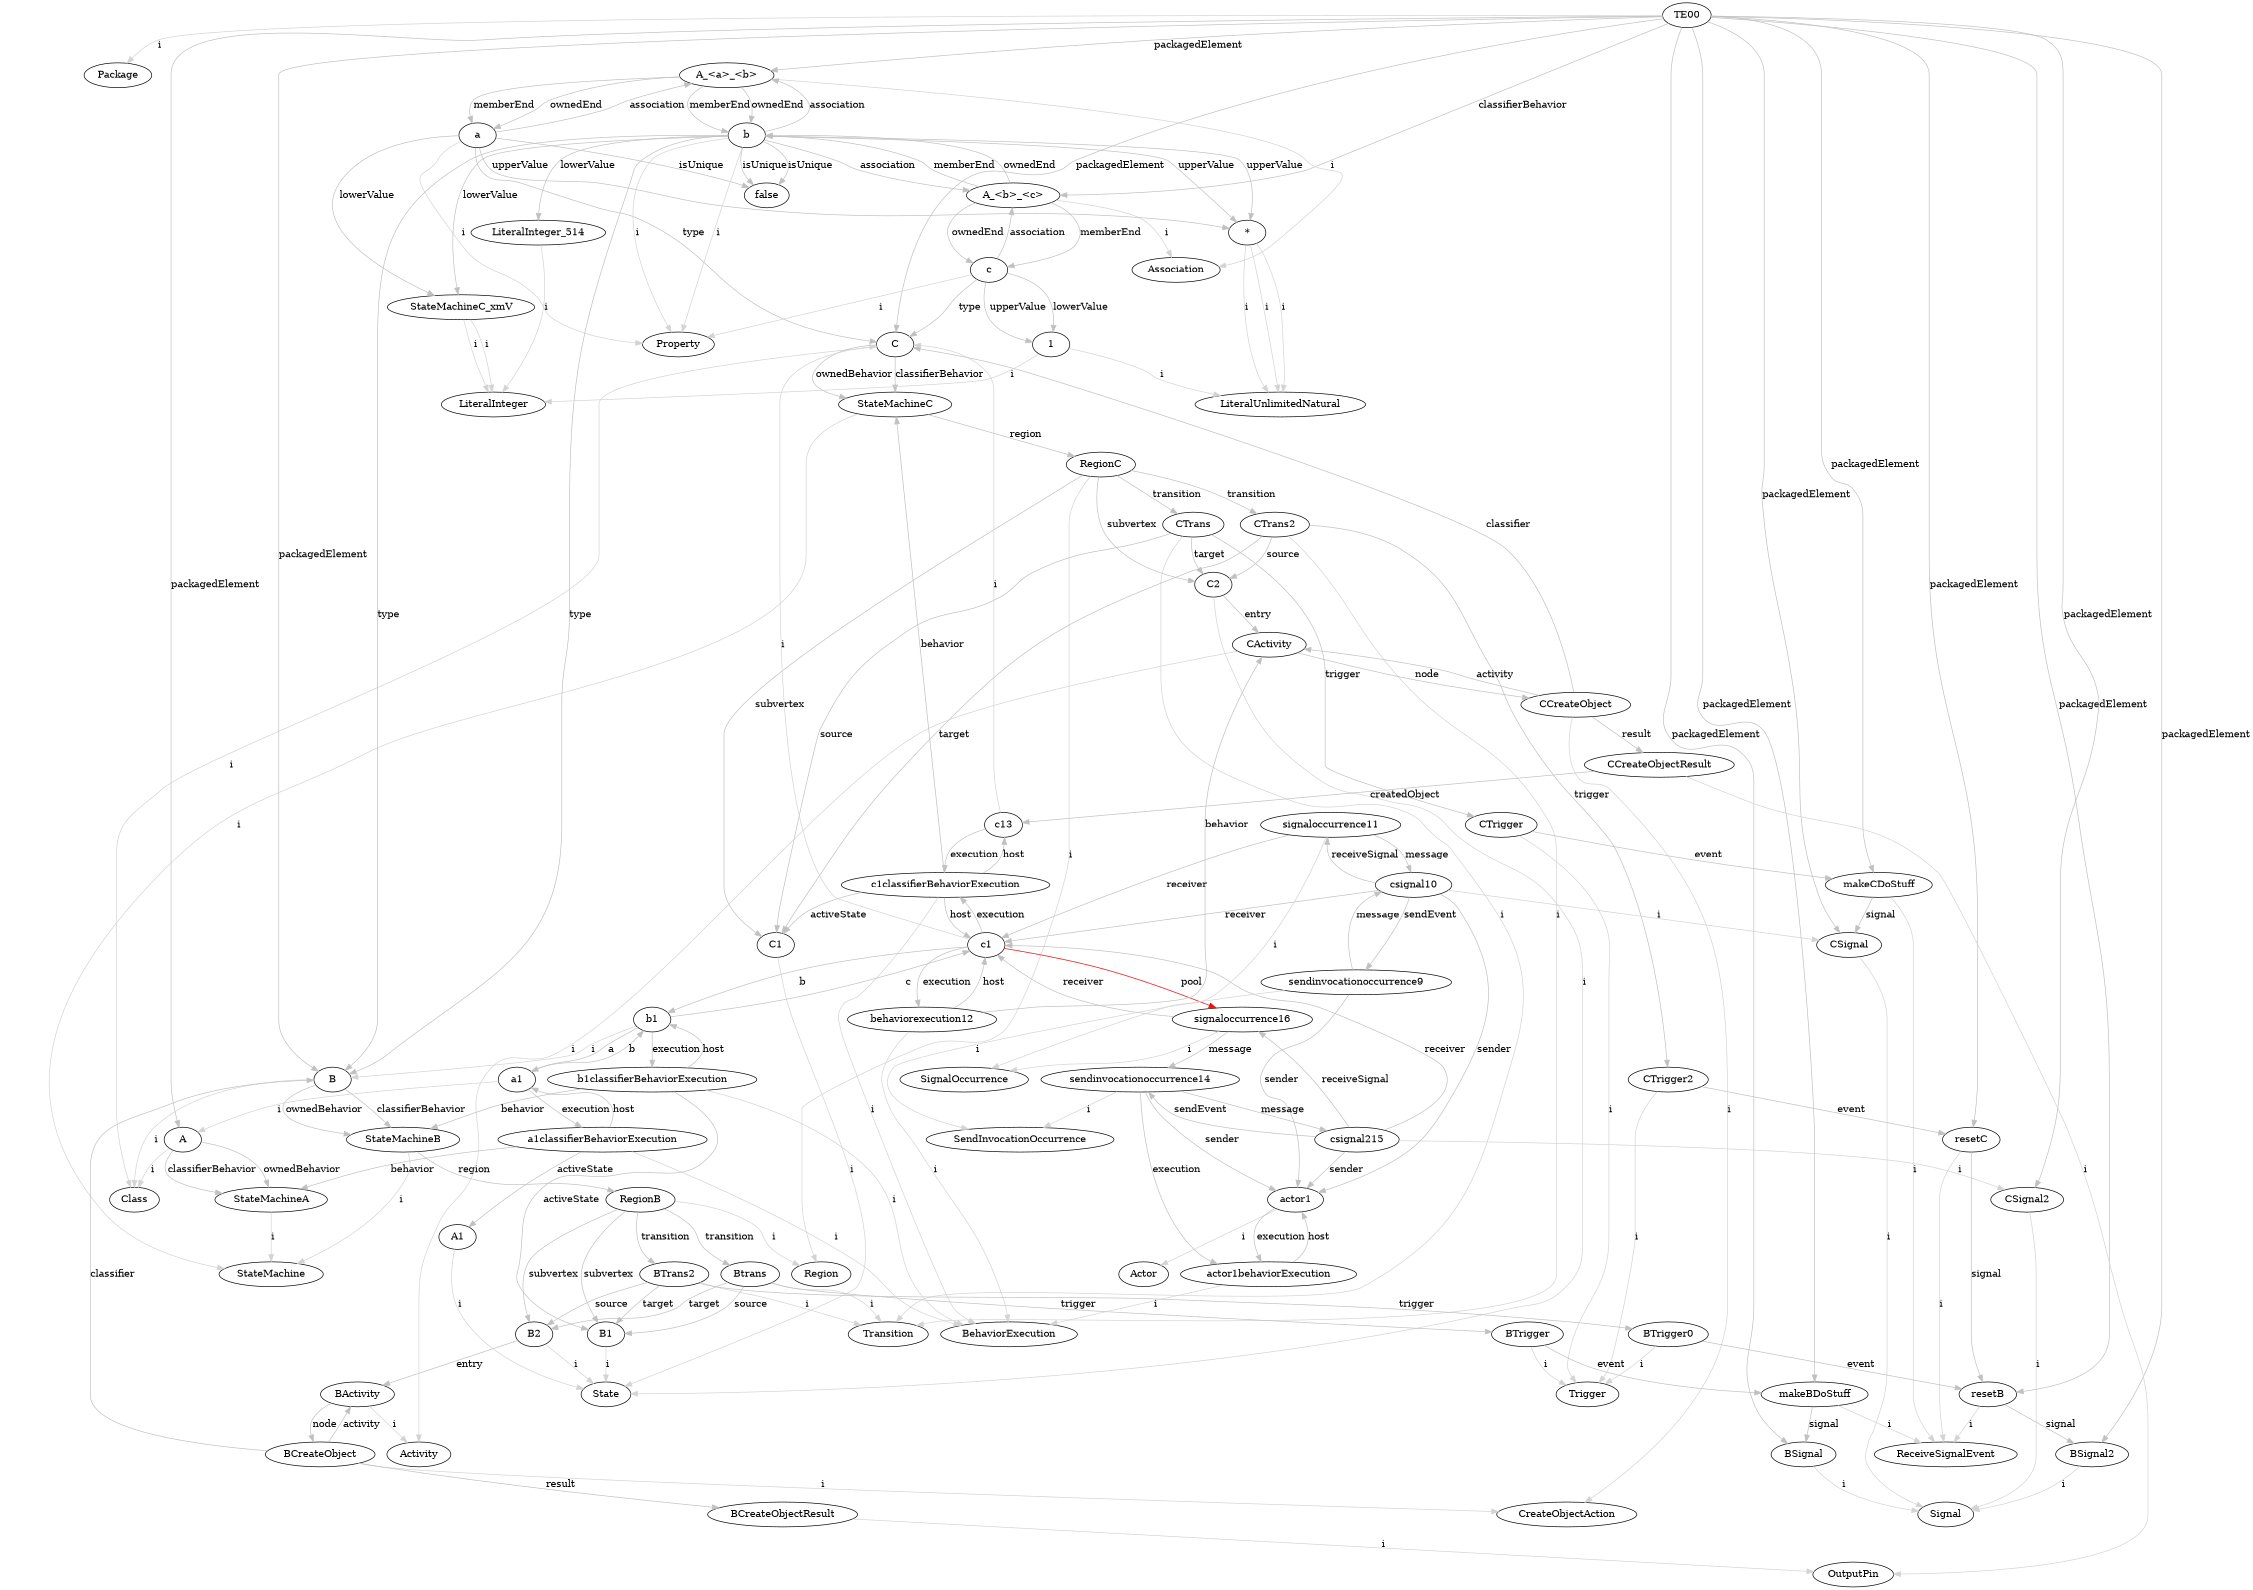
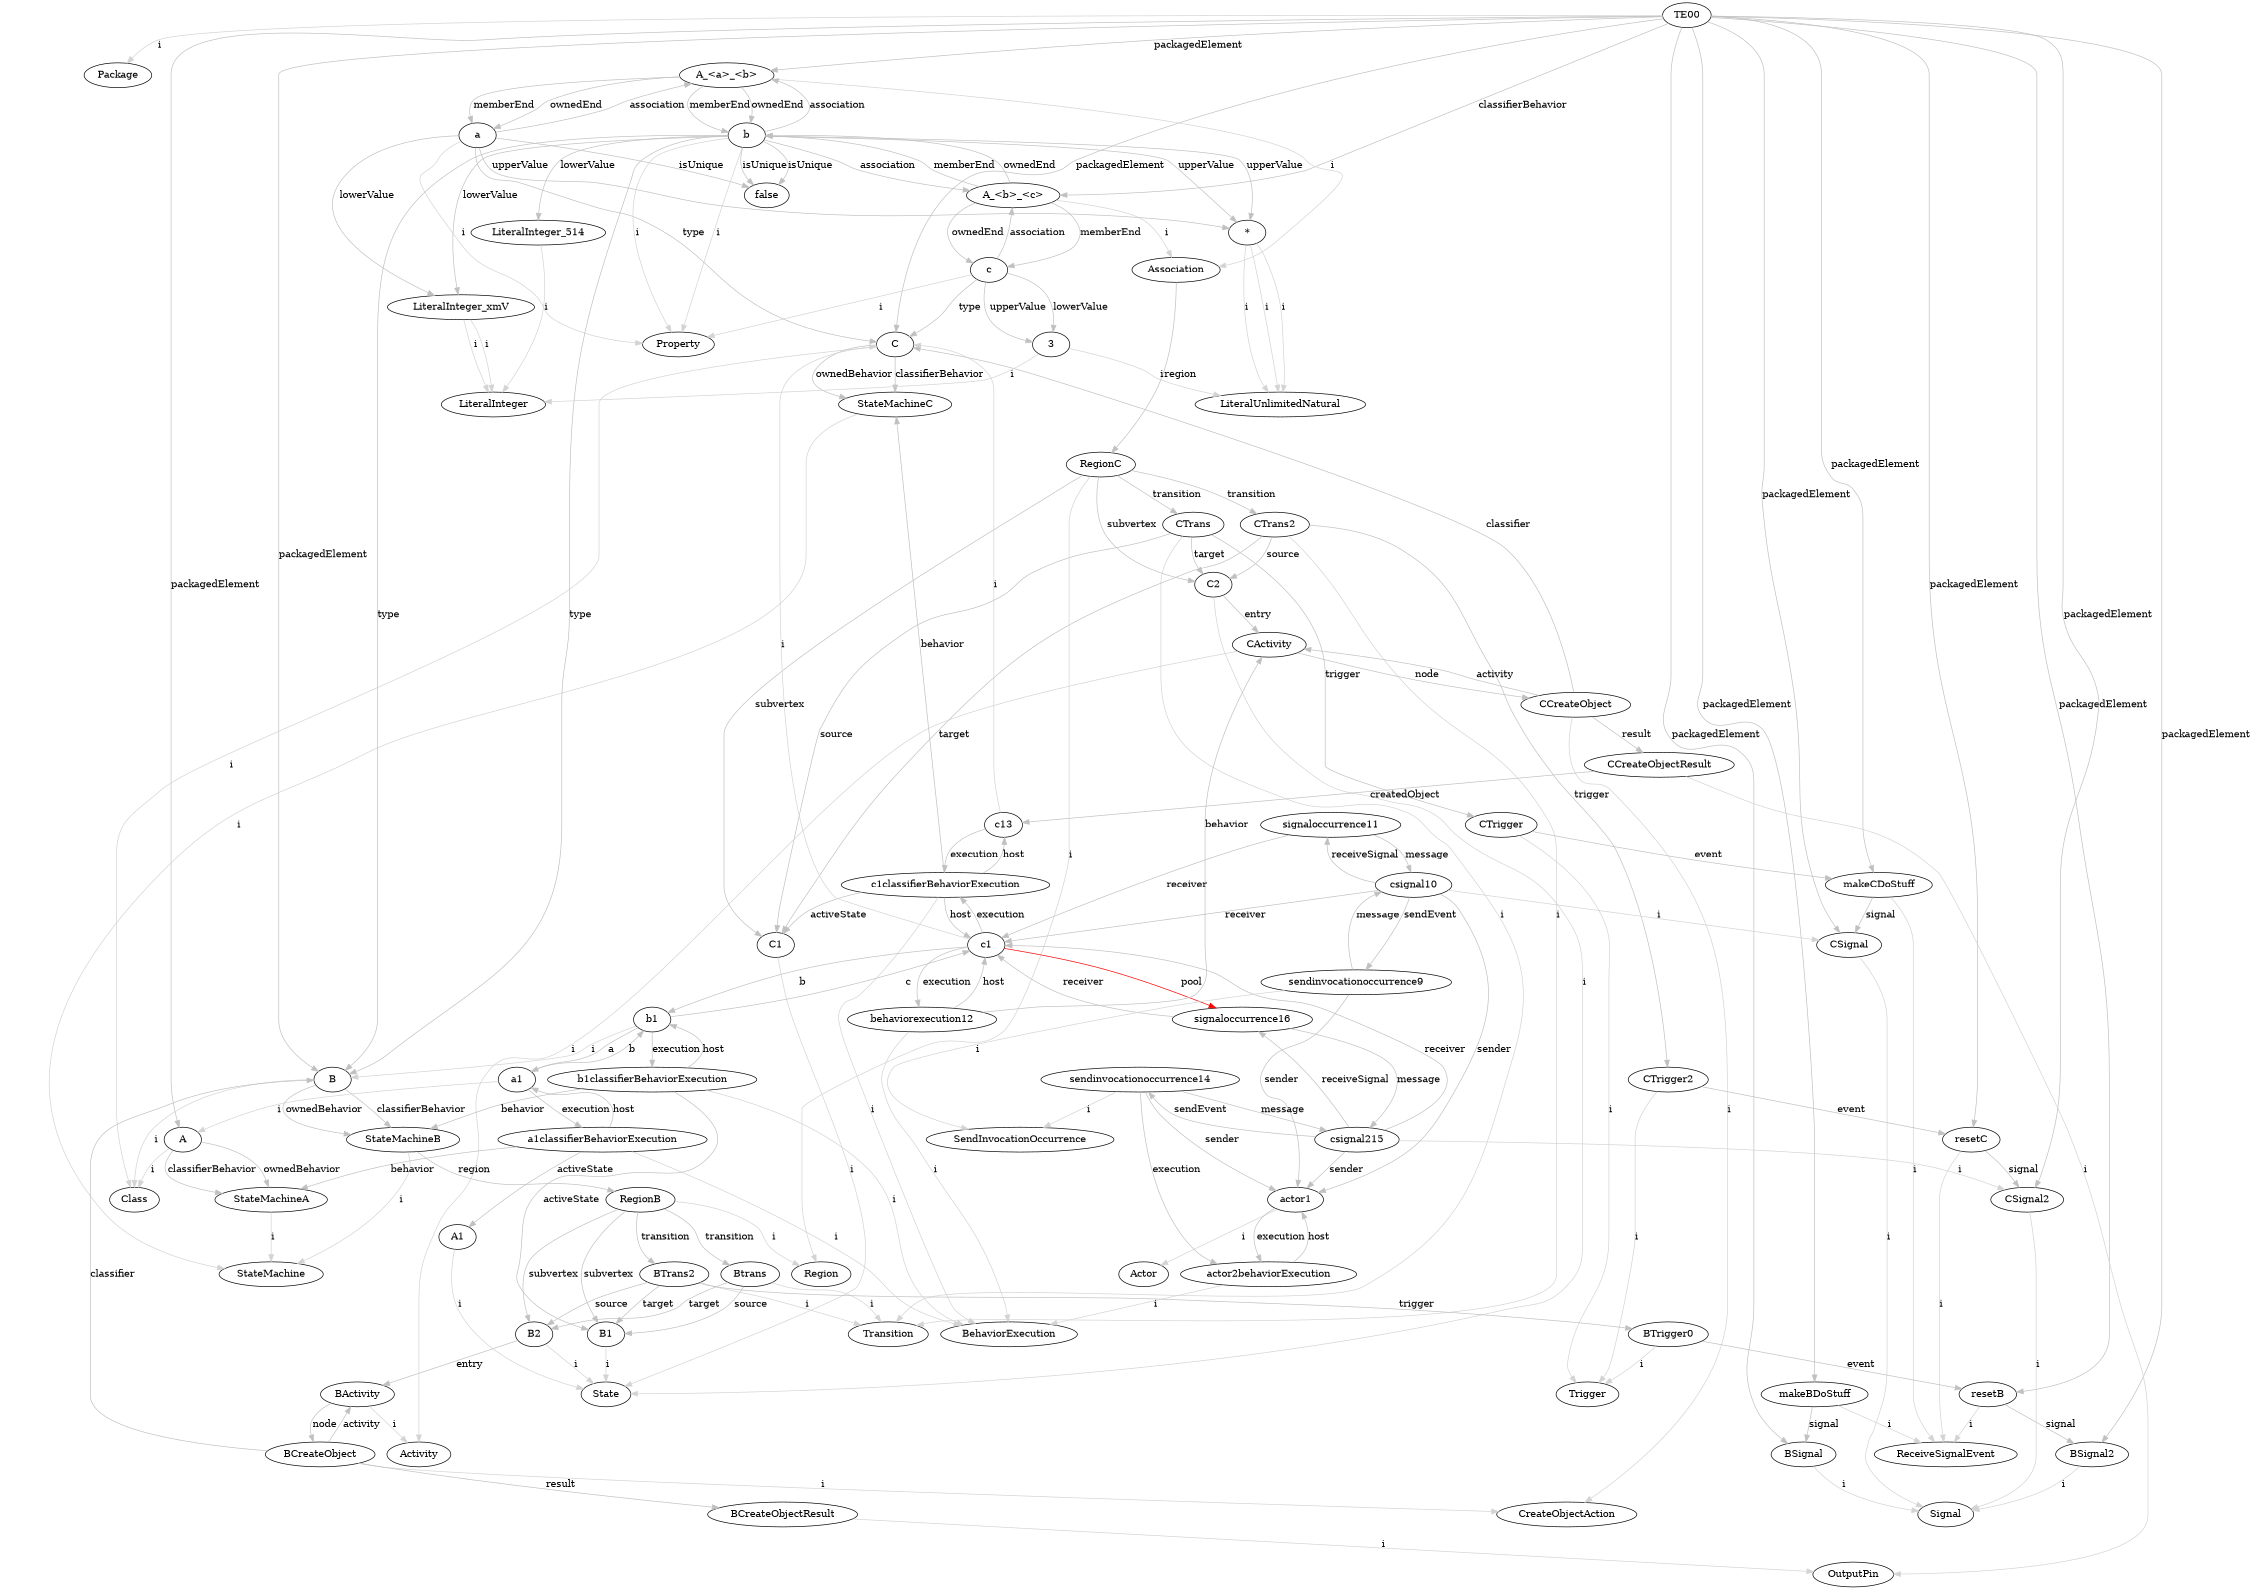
node "StateMachineC_xmV": label "StateMachineC_xmV" -> "LiteralInteger_xmV"
node "1": label "1" -> "3"
edge "StateMachineC" -> "RegionC": now "Association" -> "RegionC"
edge "signaloccurrence16" -> "sendinvocationoccurrence14": now "signaloccurrence16" -> "csignal215"
node "SignalOccurrence": removed
edge "resetC" -> "resetB": now "resetC" -> "CSignal2"
node "actor1behaviorExecution": label "actor1behaviorExecution" -> "actor2behaviorExecution"
node "BTrigger": removed
